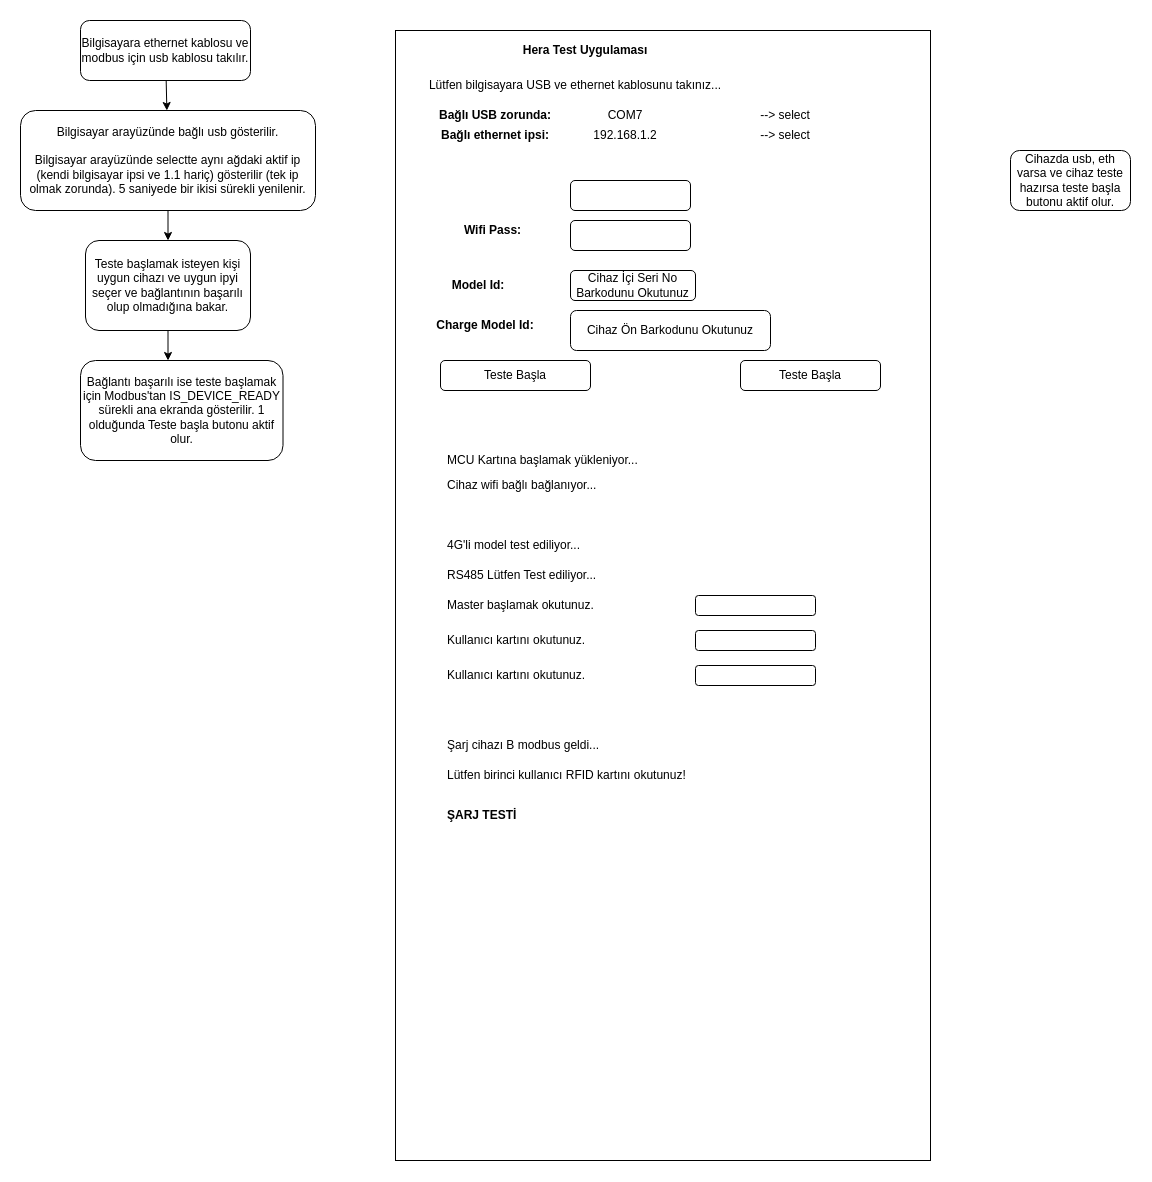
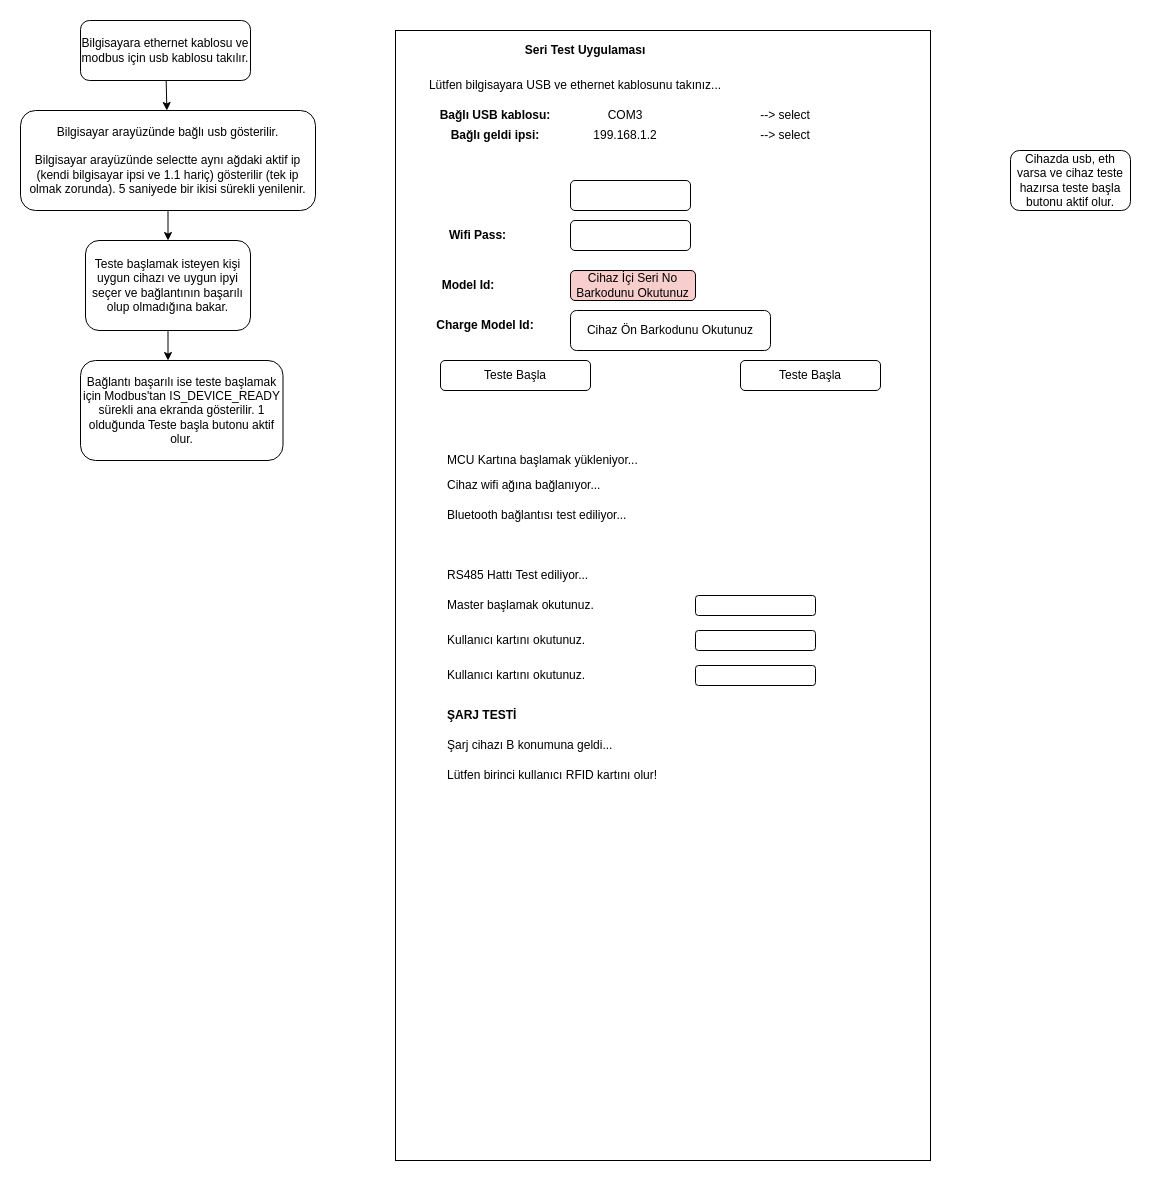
node "Hera Test Uygulaması": label "Hera Test Uygulaması" -> "Seri Test Uygulaması"
node "Bağlı USB zorunda:": label "Bağlı USB zorunda:" -> "Bağlı USB kablosu:"
node "COM7": label "COM7" -> "COM3"
node "Bağlı ethernet ipsi:": label "Bağlı ethernet ipsi:" -> "Bağlı geldi ipsi:"
node "192.168.1.2": label "192.168.1.2" -> "199.168.1.2"
node "Wifi Pass:": moved (493, 231) -> (478, 236)
node "Model Id:": moved (478, 286) -> (468, 286)
node "Cihaz İçi Seri No Barkodunu Okutunuz": fillcolor #ffffff -> #f8cecc
node "Cihaz wifi bağlı bağlanıyor...": label "Cihaz wifi bağlı bağlanıyor..." -> "Cihaz wifi ağına bağlanıyor..."
node "Bluetooth bağlantısı test ediliyor...": added
node "4G'li model test ediliyor...": removed
node "RS485 Lütfen Test ediliyor...": label "RS485 Lütfen Test ediliyor..." -> "RS485 Hattı Test ediliyor..."
node "Şarj cihazı B modbus geldi...": label "Şarj cihazı B modbus geldi..." -> "Şarj cihazı B konumuna geldi..."
node "Lütfen birinci kullanıcı RFID kartını okutunuz!": label "Lütfen birinci kullanıcı RFID kartını okutunuz!" -> "Lütfen birinci kullanıcı RFID kartını olur!"
node "ŞARJ TESTİ": moved (586, 816) -> (586, 716)
